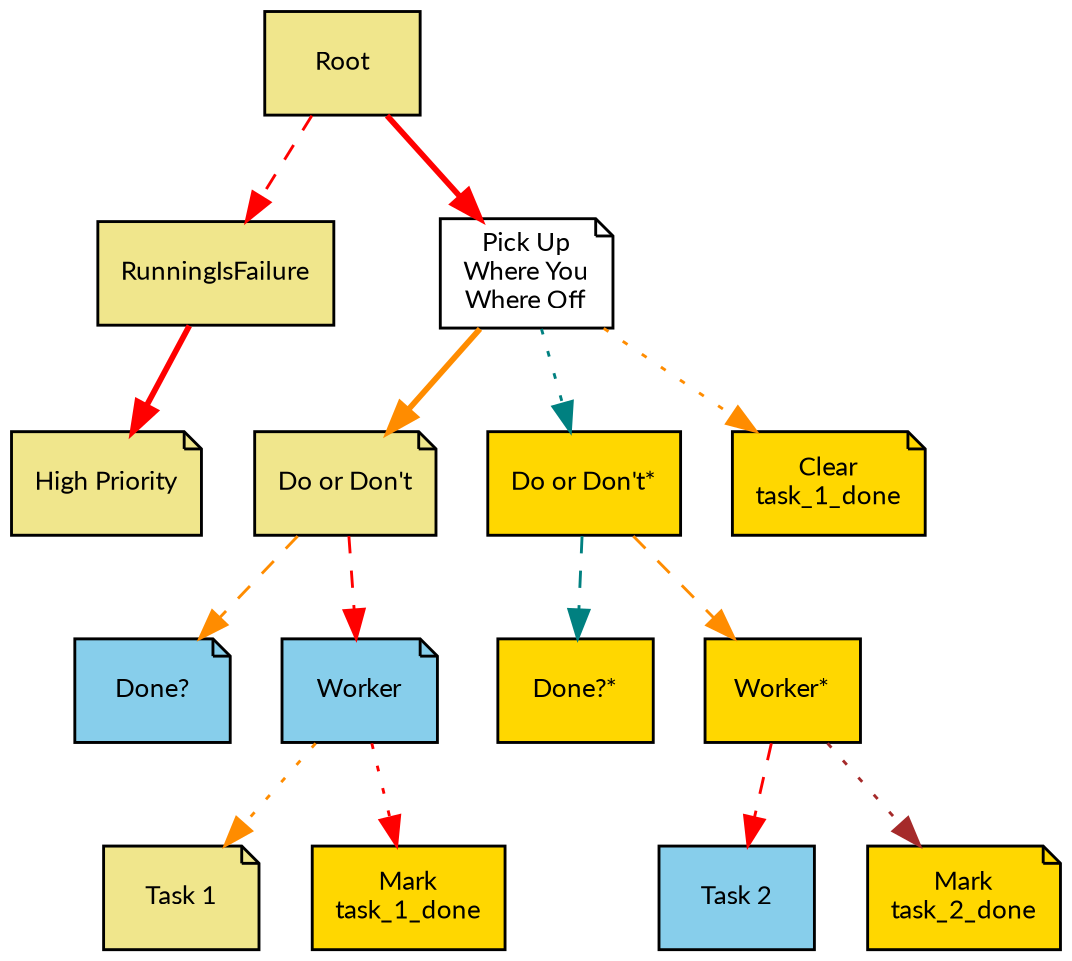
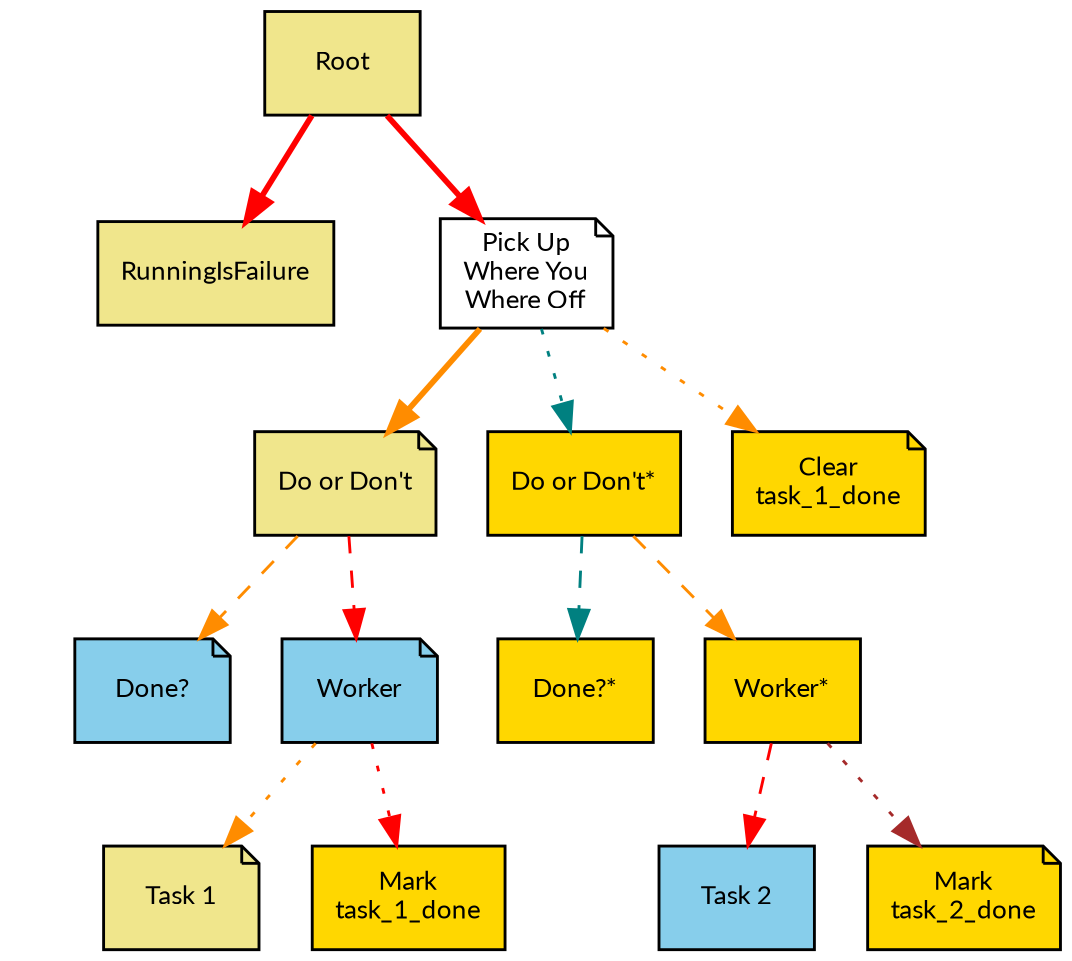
edge "Root" -> "RunningIsFailure": style dashed -> bold
node "High Priority": removed
